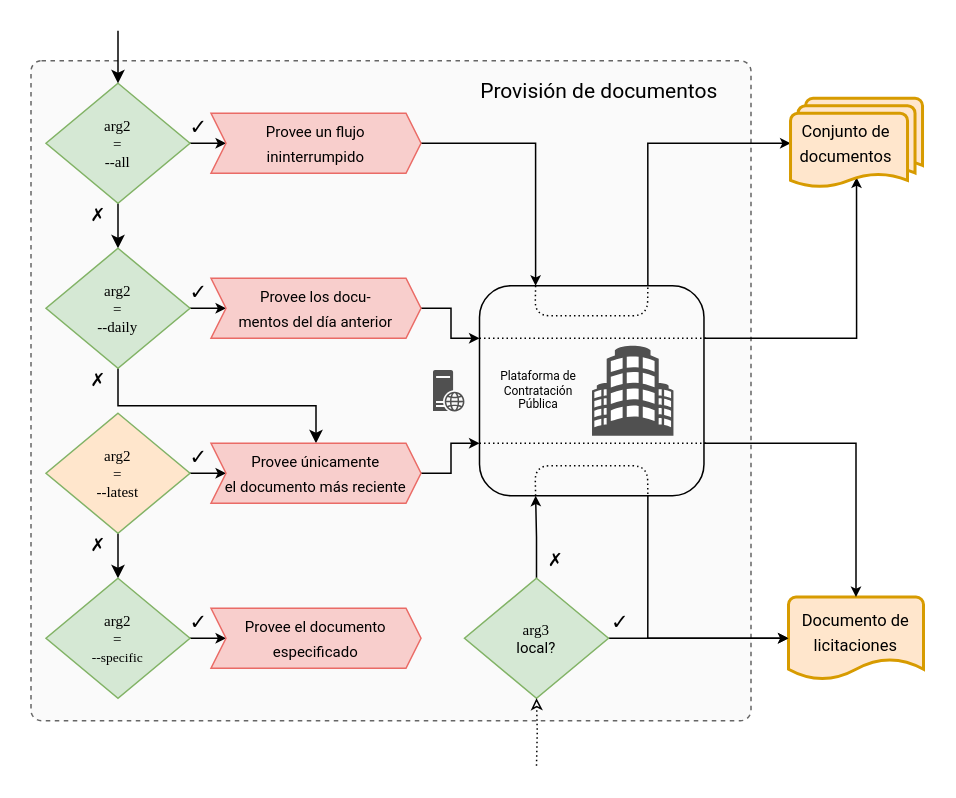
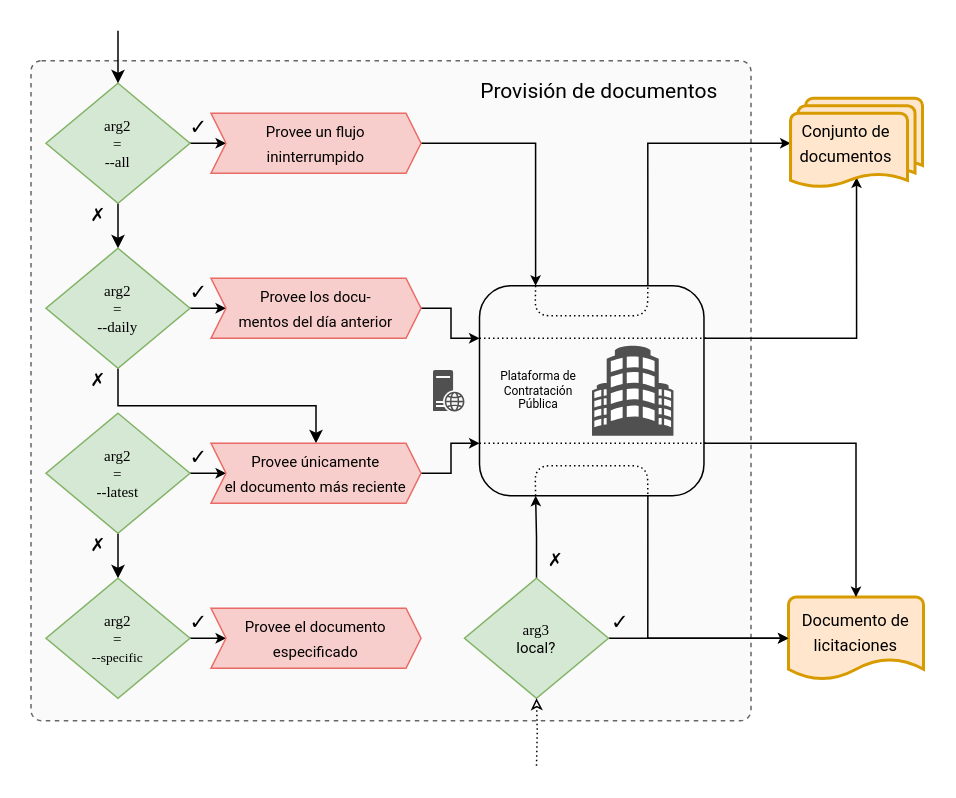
node "arg2=--latest": fillcolor #ffe6cc -> #d5e8d4
